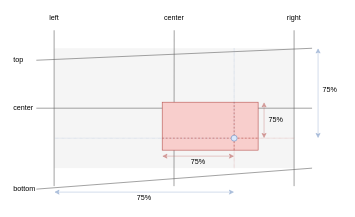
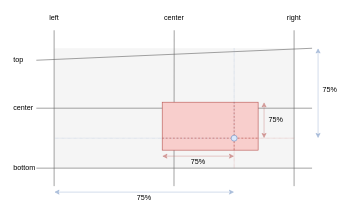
node "bottom": moved (24, 189) -> (24, 168)
